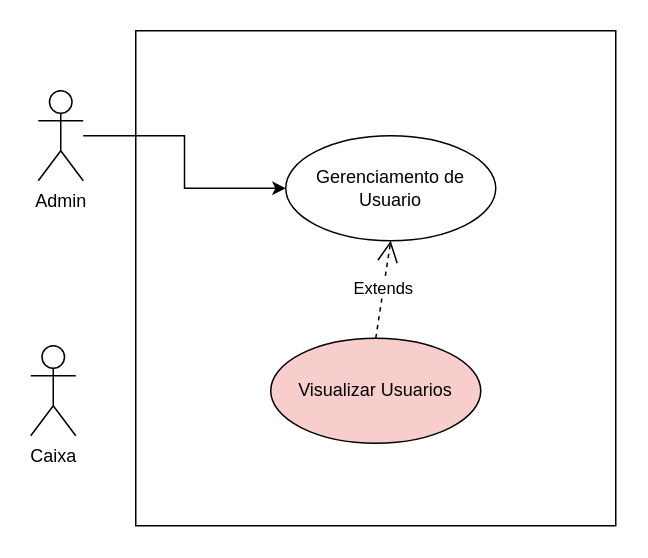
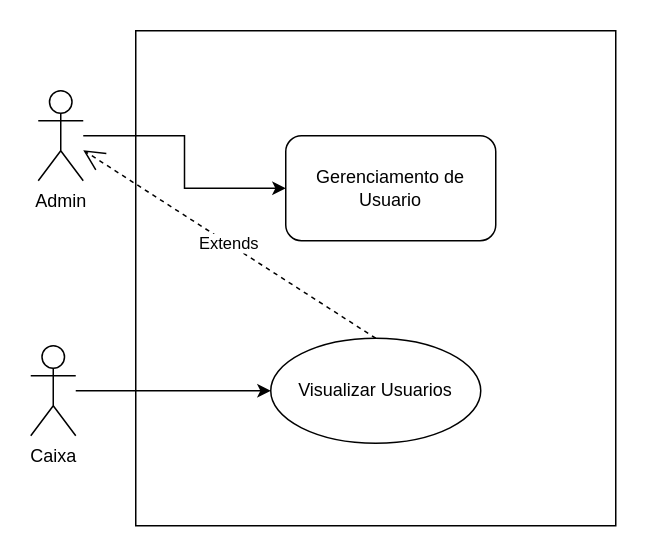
node "Gerenciamento de Usuario": shape ellipse -> rounded rectangle
edge "Visualizar Usuarios" -> "Gerenciamento de Usuario": now "Visualizar Usuarios" -> "Admin"
edge "Caixa" -> "Visualizar Usuarios": added
node "Visualizar Usuarios": fillcolor #f8cecc -> #ffffff
